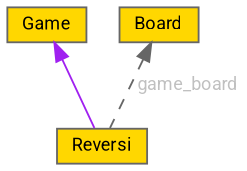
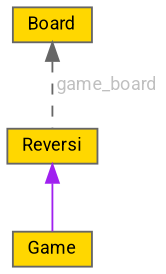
edge "Reversi" -> "Game": reversed
